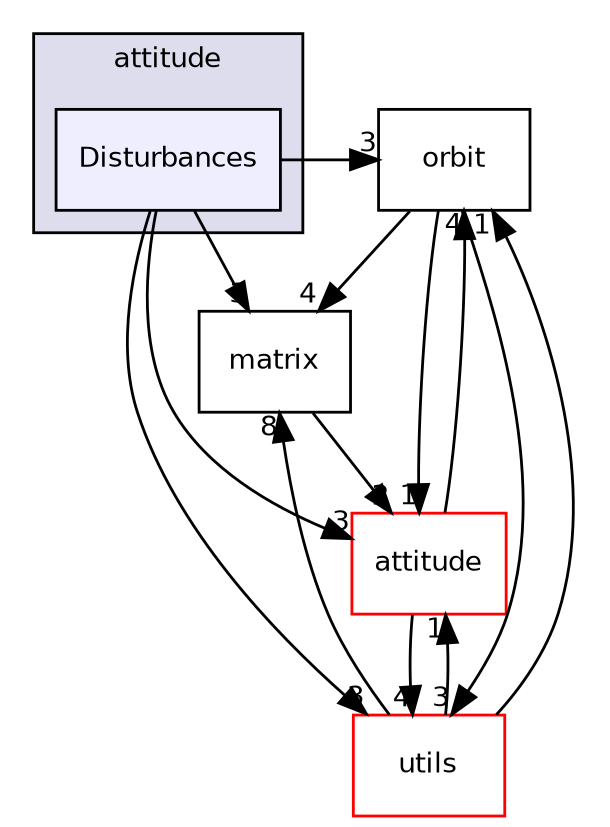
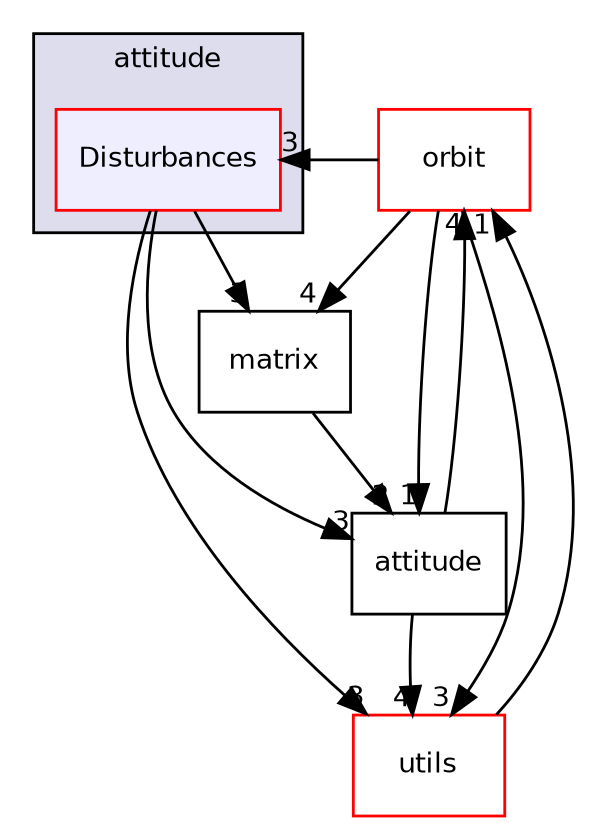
node "Disturbances": color black -> red
edge "Disturbances" -> "orbit": reversed
node "orbit": color black -> red
node "attitude": color red -> black
edge "utils" -> "matrix": removed
edge "utils" -> "attitude": removed
